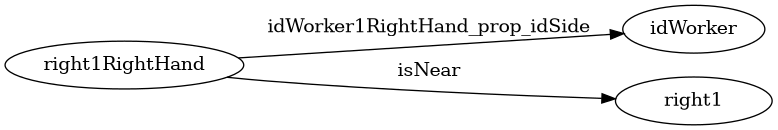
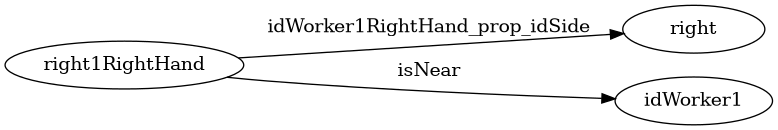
node "idWorker": label "idWorker" -> "right"
node "right1": label "right1" -> "idWorker1"
